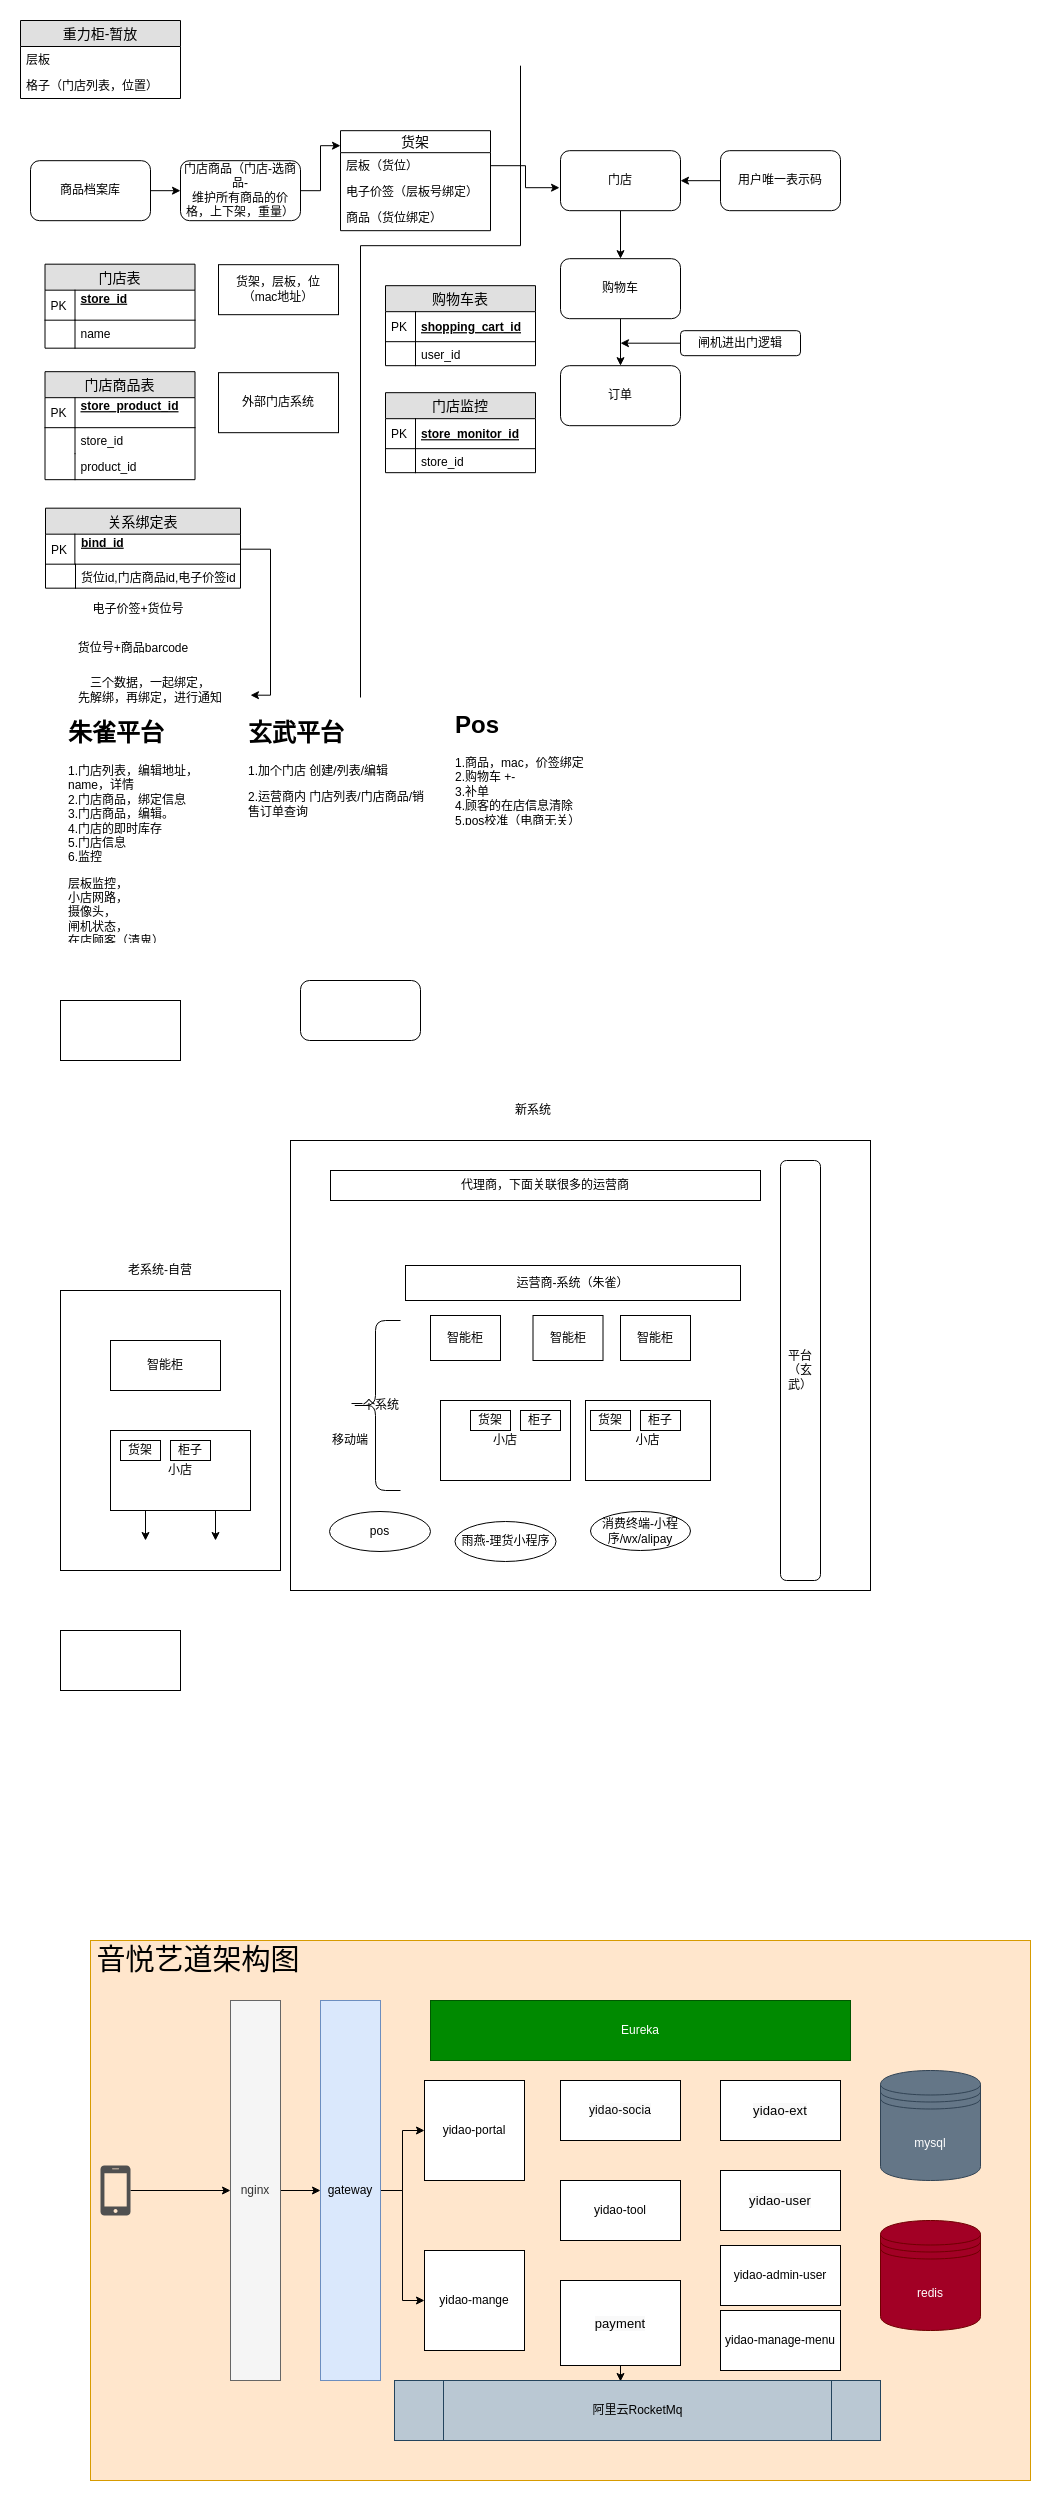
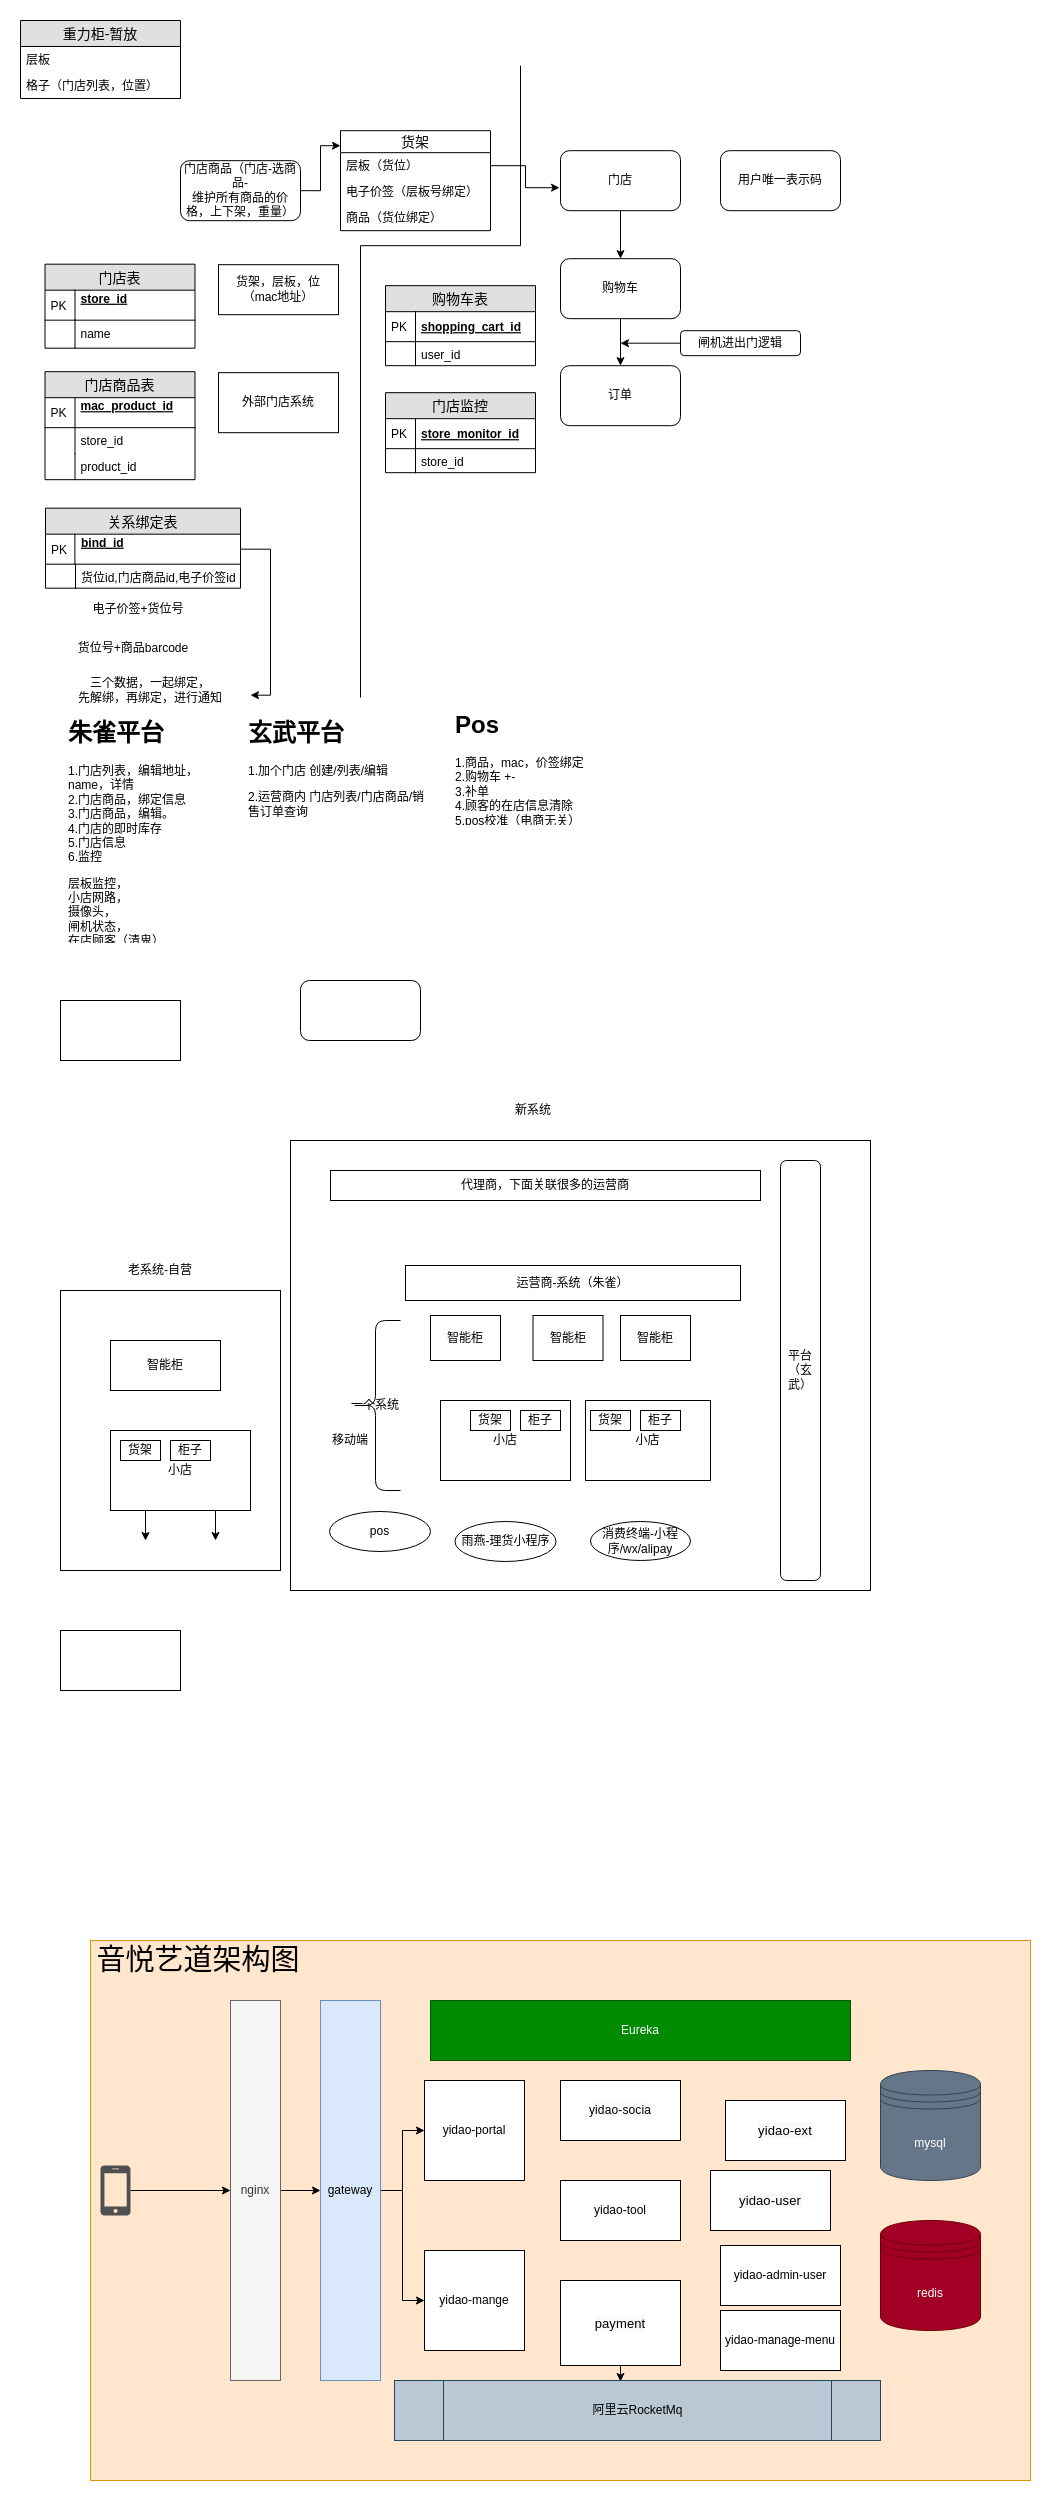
edge "用户唯一表示码" -> "门店": removed
node "商品档案库": removed
edge "商品档案库" -> "门店商品（门店-选商品- 维护所有商品的价格，上下架，重量）": removed
node "store_product_id": label "store_product_id" -> "mac_product_id"
node "消费终端-小程序/wx/alipay": moved (641, 1531) -> (641, 1541)
node "yidao-ext": moved (781, 2111) -> (786, 2131)
node "yidao-user": moved (781, 2201) -> (771, 2201)
